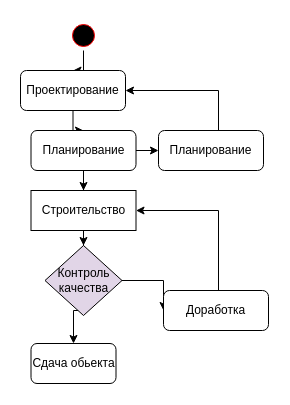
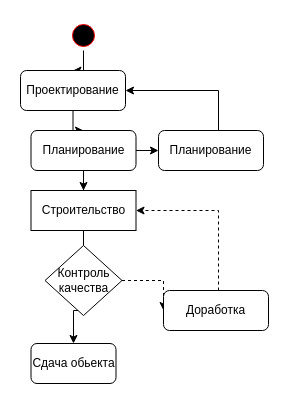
edge "Доработка" -> "Строительство": style solid -> dashed
edge "Строительство" -> "Контроль качества": arrowhead classic -> none
node "Контроль качества": fillcolor #e1d5e7 -> #ffffff
edge "Контроль качества" -> "Доработка": style solid -> dashed
